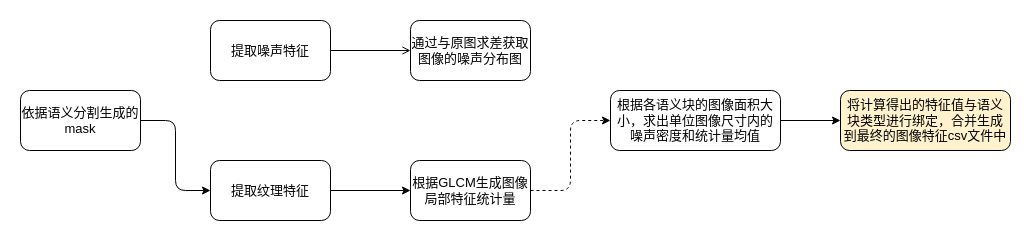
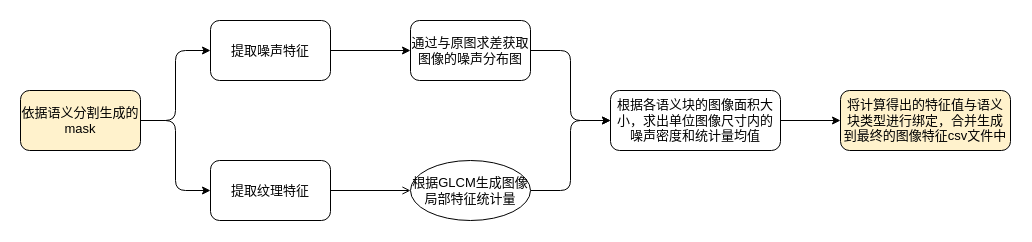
edge "提取噪声特征" -> "通过与原图求差获取图像的噪声分布图": arrowhead open -> classic
edge "通过与原图求差获取图像的噪声分布图" -> "根据各语义块的图像面积大小，求出单位图像尺寸内的噪声密度和统计量均值": added
edge "依据语义分割生成的mask" -> "提取噪声特征": added
node "依据语义分割生成的mask": fillcolor #ffffff -> #fff2cc
edge "根据GLCM生成图像局部特征统计量" -> "根据各语义块的图像面积大小，求出单位图像尺寸内的噪声密度和统计量均值": style dashed -> solid
edge "提取纹理特征" -> "根据GLCM生成图像局部特征统计量": arrowhead classic -> open
node "根据GLCM生成图像局部特征统计量": shape rounded rectangle -> ellipse
